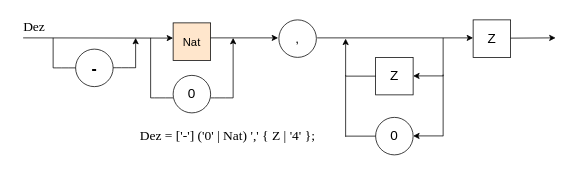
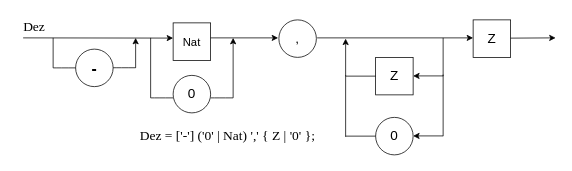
node "Nat": fillcolor #ffe6cc -> #ffffff
node "Dez = ['-'] ('0' | Nat) ',' { Z | '4' };": label "Dez = ['-'] ('0' | Nat) ',' { Z | '4' };" -> "Dez = ['-'] ('0' | Nat) ',' { Z | '0' };"
